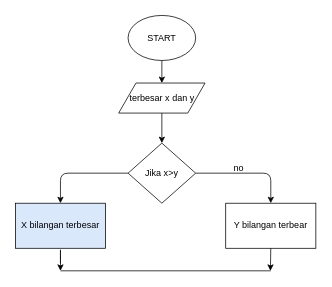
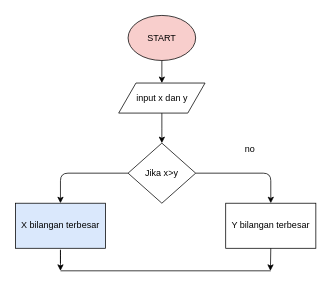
node "START": fillcolor #ffffff -> #f8cecc
node "terbesar x dan y": label "terbesar x dan y" -> "input x dan y"
node "no": moved (238, 168) -> (249, 149)
node "Y bilangan terbear": label "Y bilangan terbear" -> "Y bilangan terbesar"
